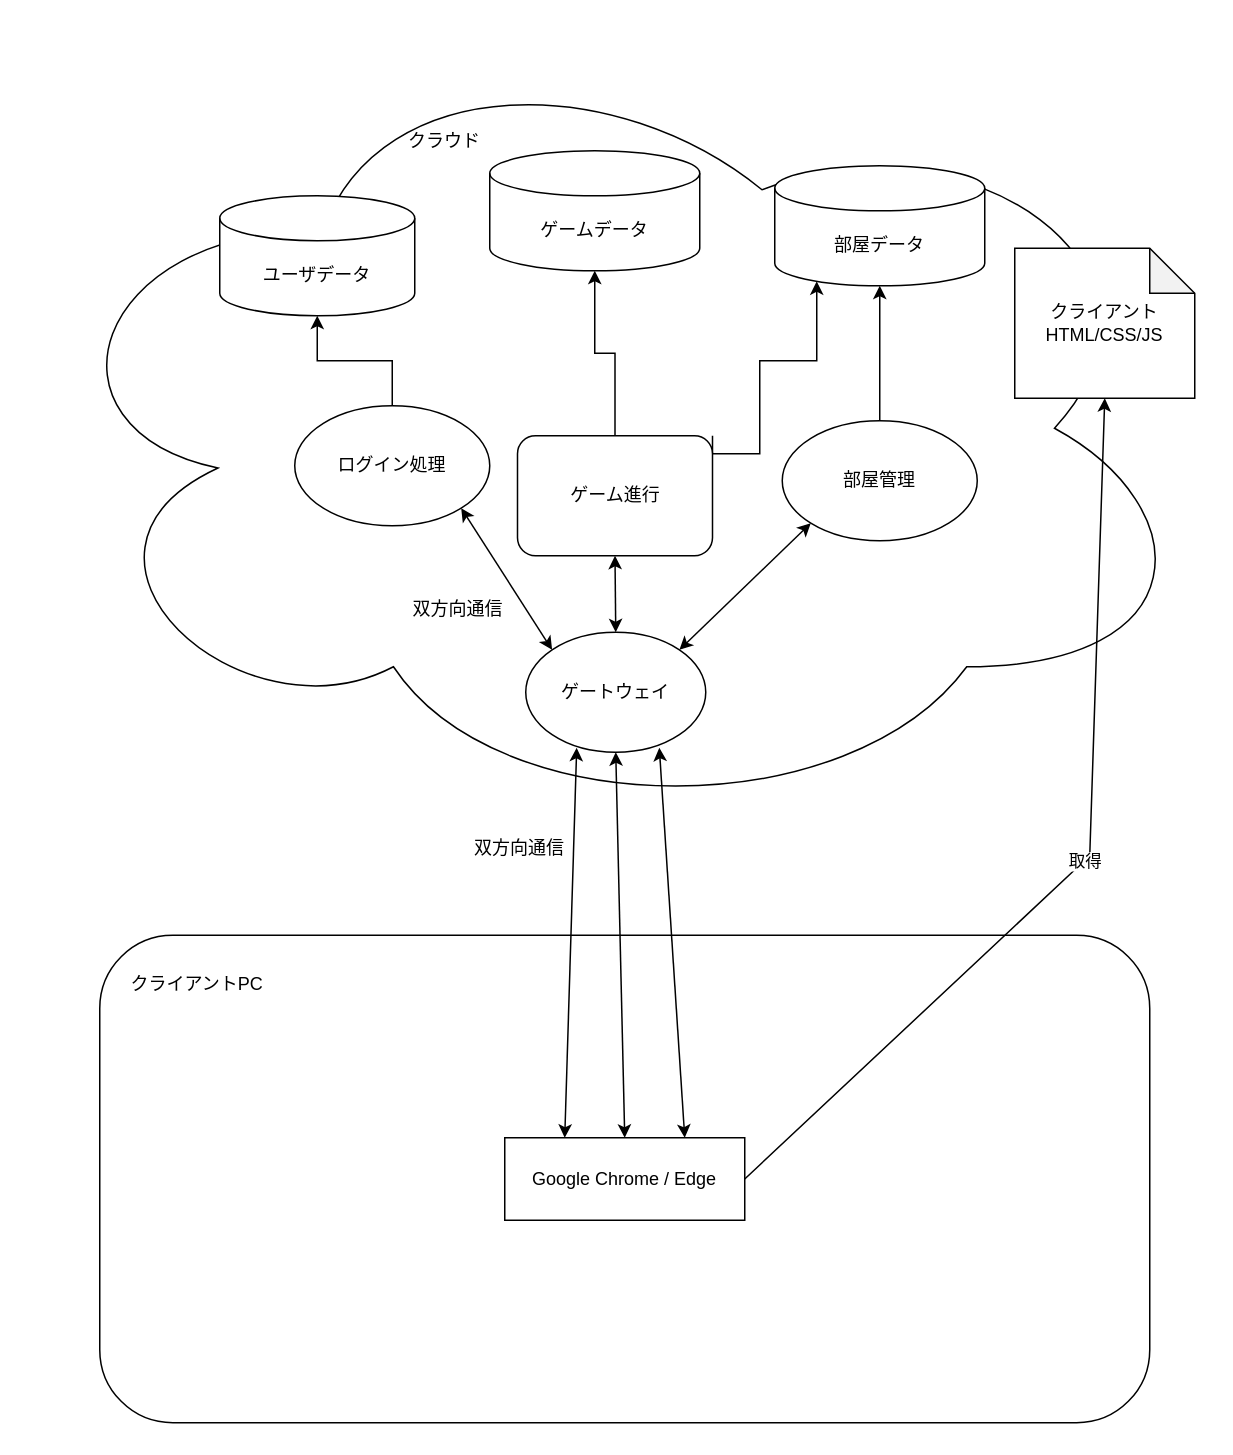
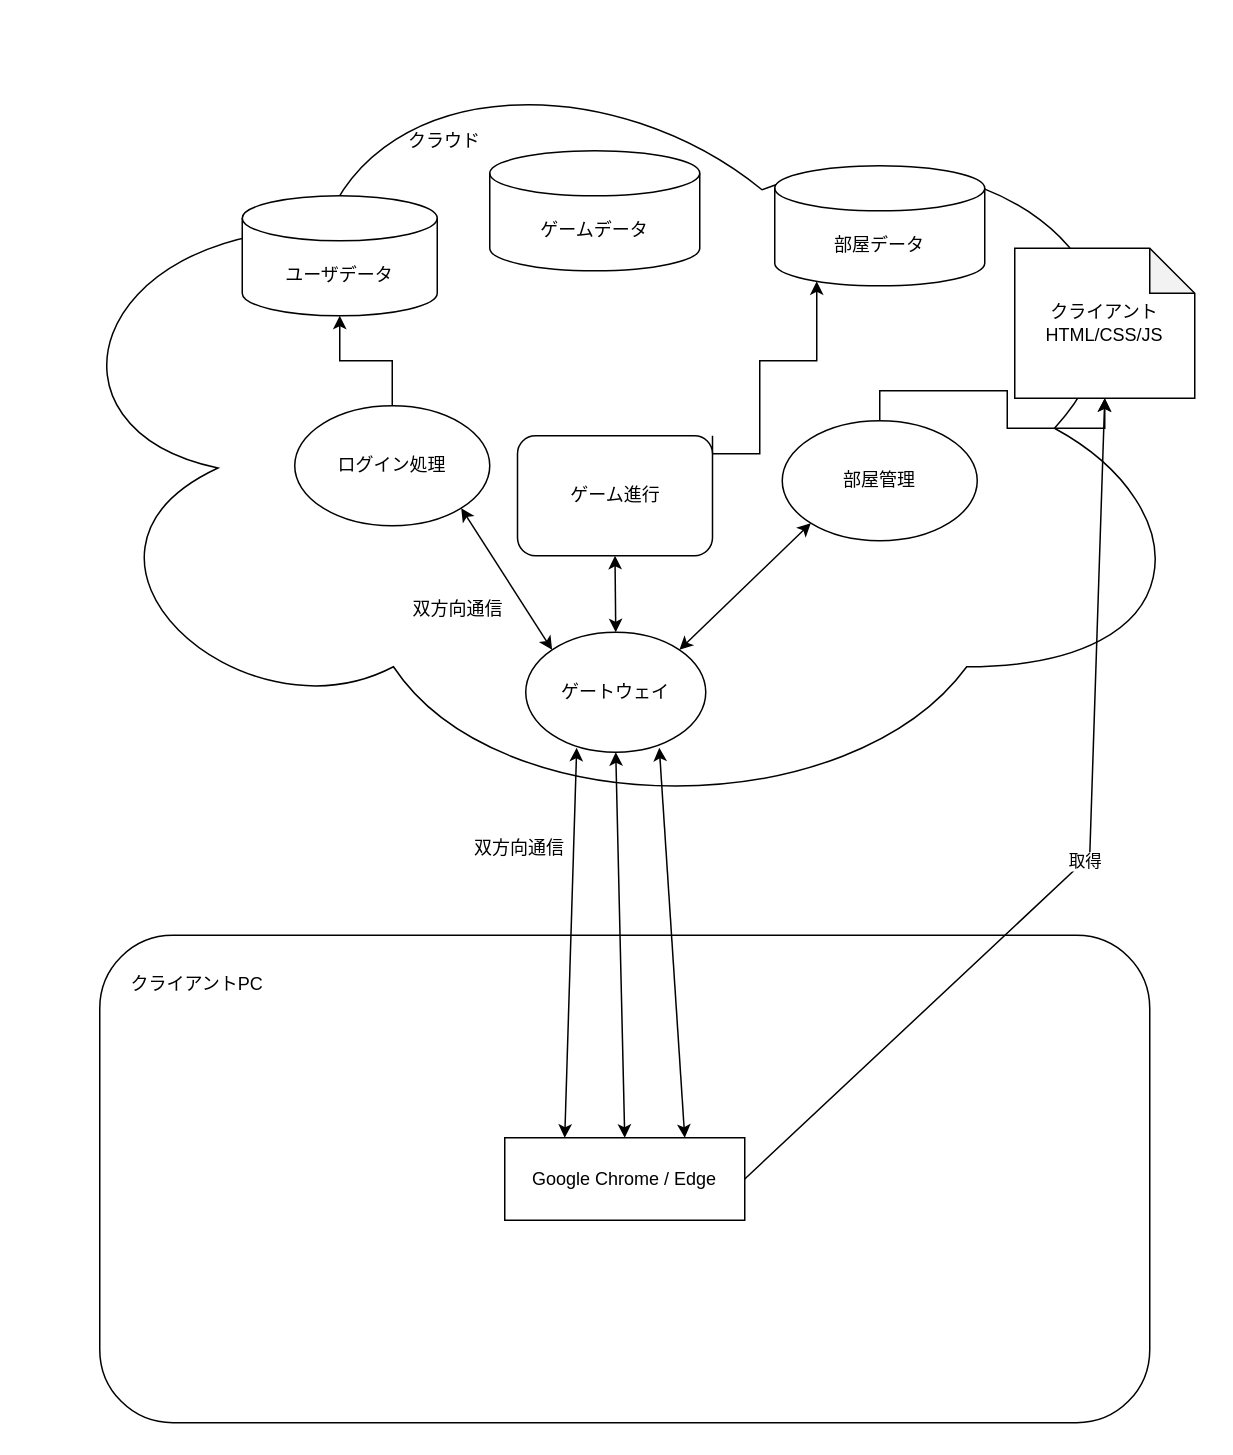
node "ユーザデータ": moved (317, 256) -> (340, 256)
edge "部屋管理" -> "部屋データ": now "部屋管理" -> "クライアントHTML/CSS/JS"
edge "ゲーム進行" -> "ゲームデータ": removed
